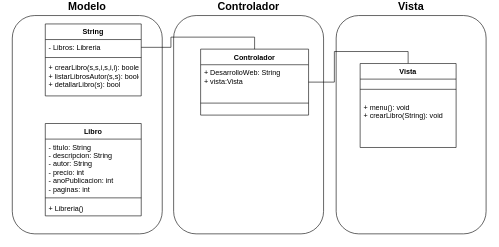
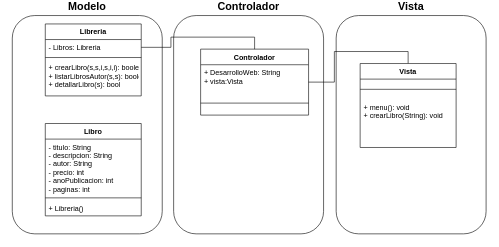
node "String": label "String" -> "Libreria"
